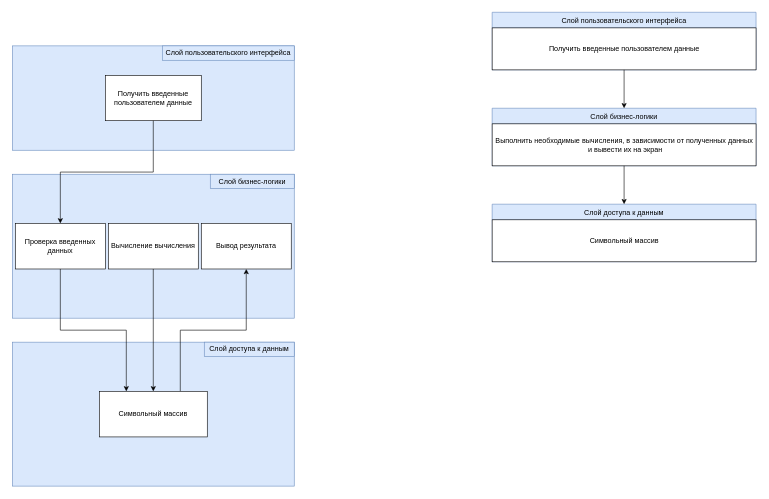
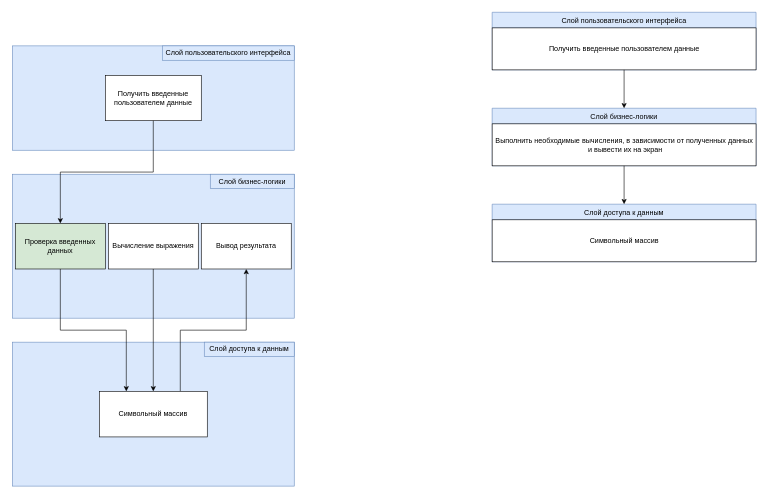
node "Проверка введенных данных": fillcolor #ffffff -> #d5e8d4
node "Вычисление вычисления": label "Вычисление вычисления" -> "Вычисление выражения"
